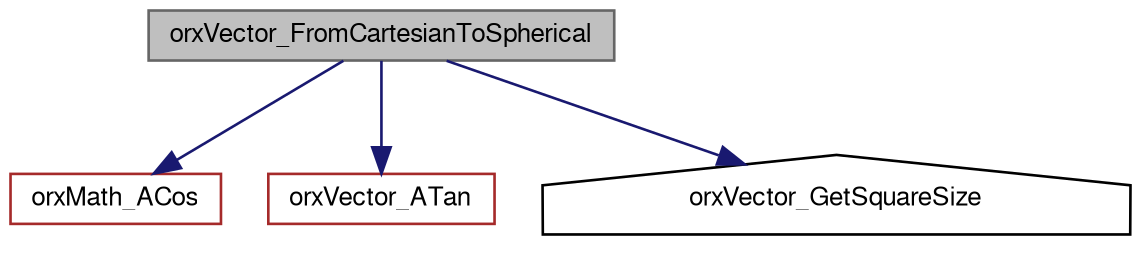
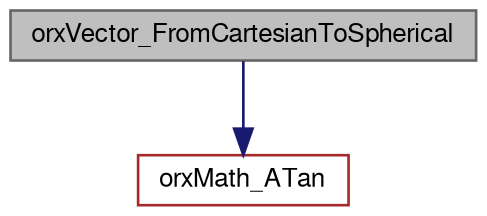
node "orxMath_ACos": removed
node "orxVector_ATan": label "orxVector_ATan" -> "orxMath_ATan"
node "orxVector_GetSquareSize": removed
